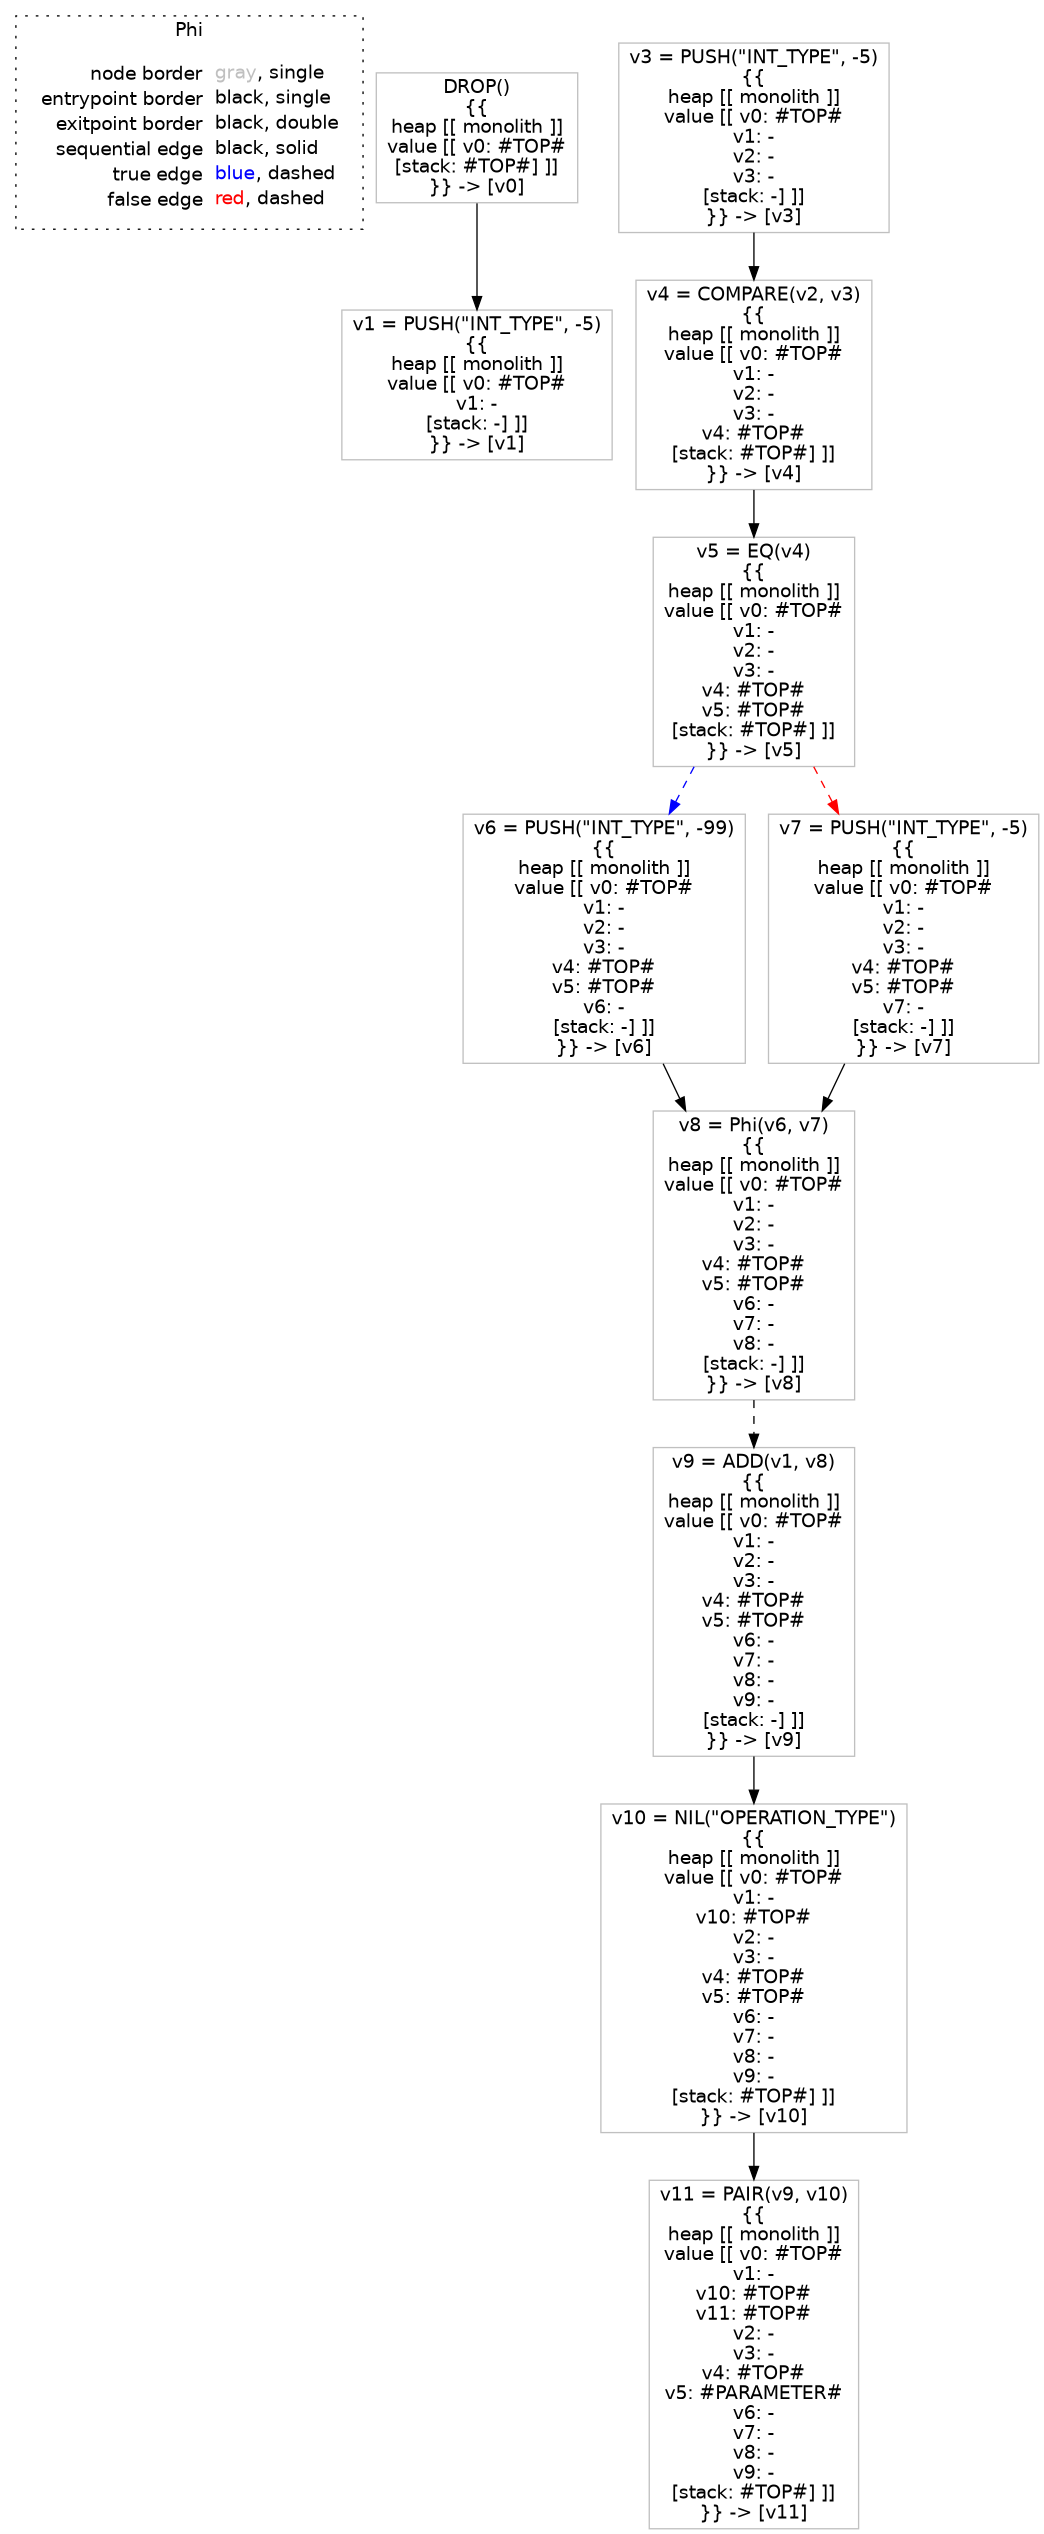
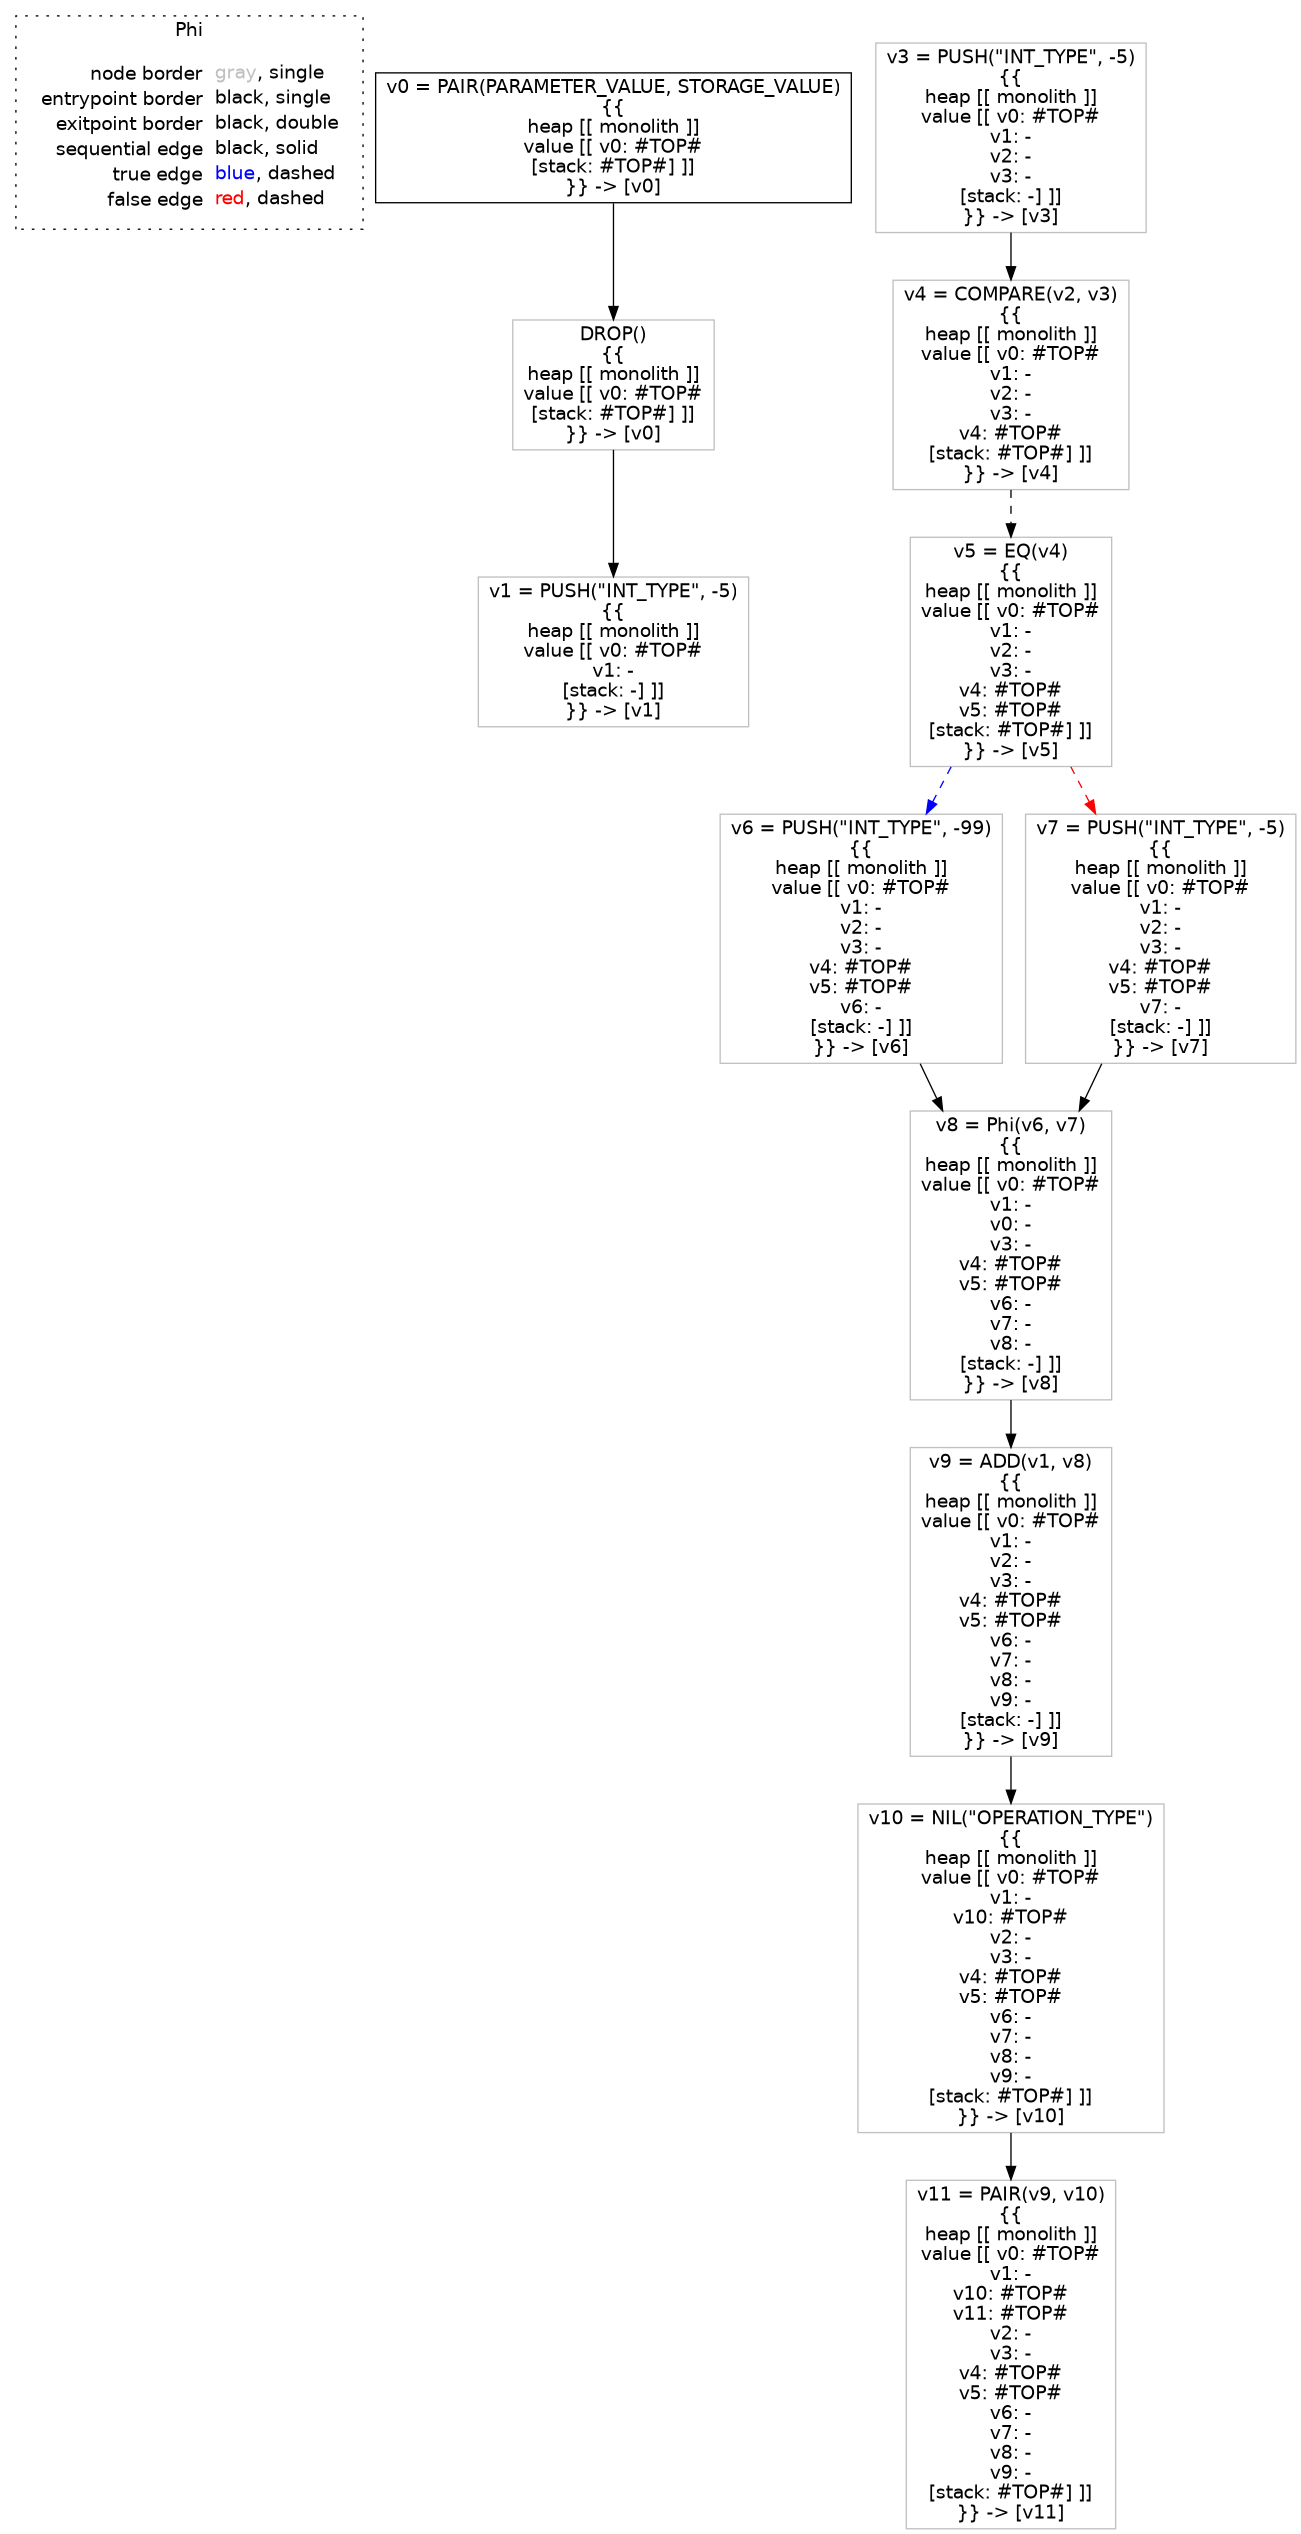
node "v0 = PAIR(PARAMETER_VALUE, STORAGE_VALUE)": added
edge "v4 = COMPARE(v2, v3)" -> "v5 = EQ(v4)": style solid -> dashed
node "v8 = Phi(v6, v7)": text "v2: -" -> "v0: -"
edge "v8 = Phi(v6, v7)" -> "v9 = ADD(v1, v8)": style dashed -> solid
node "v11 = PAIR(v9, v10)": text "v5: #PARAMETER#" -> "v5: #TOP#"
